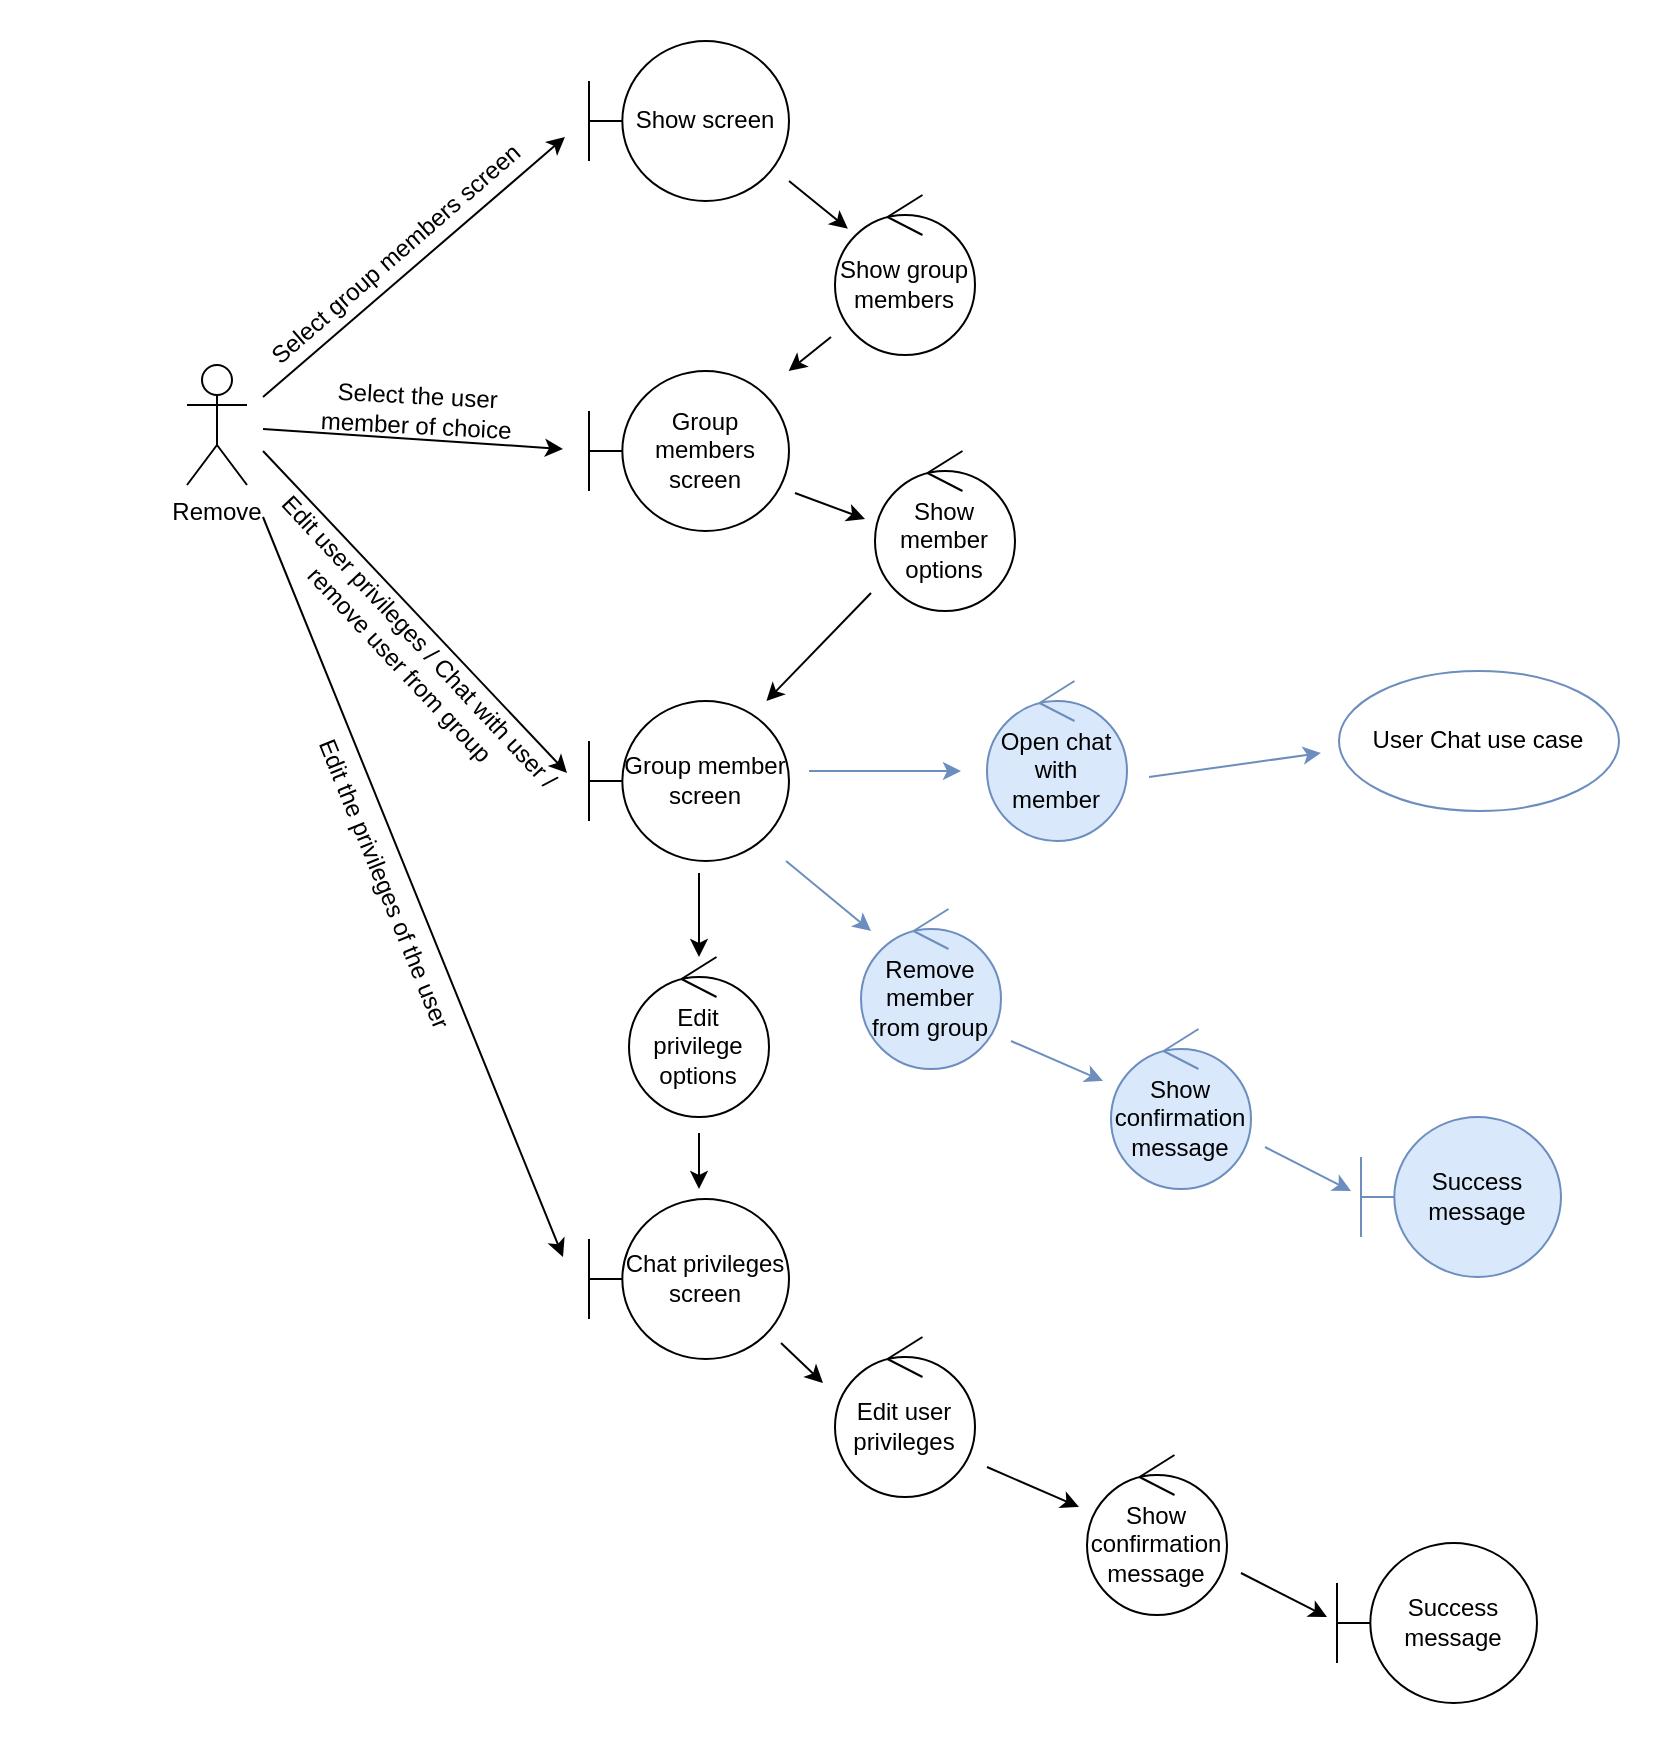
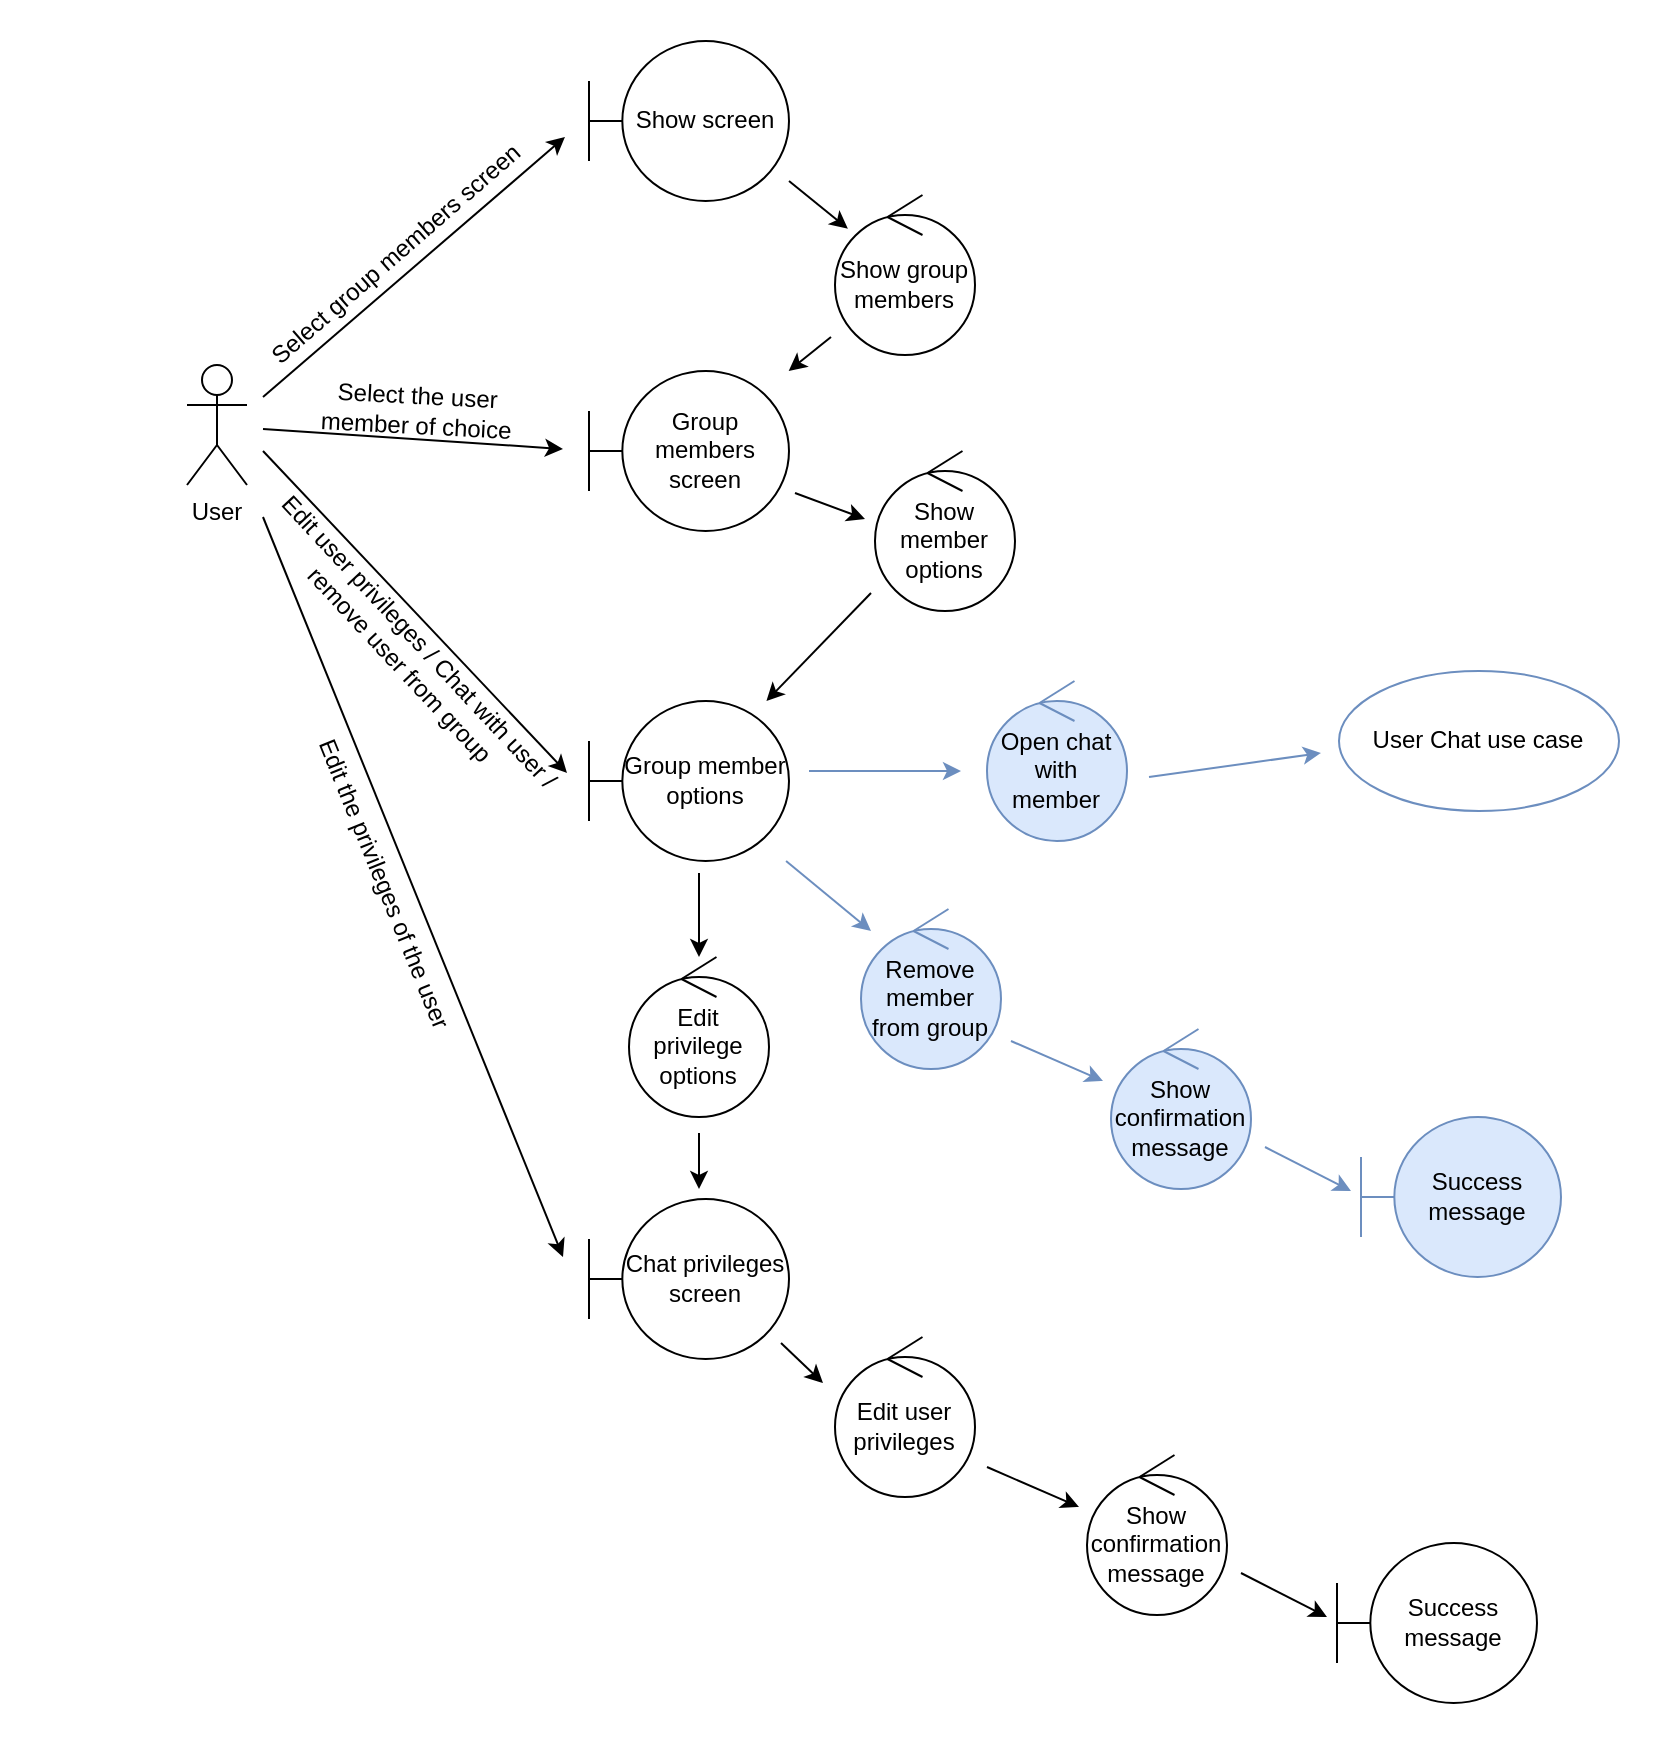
node "Remove": label "Remove" -> "User"
node "Group member screen": label "Group member screen" -> "Group member options"
